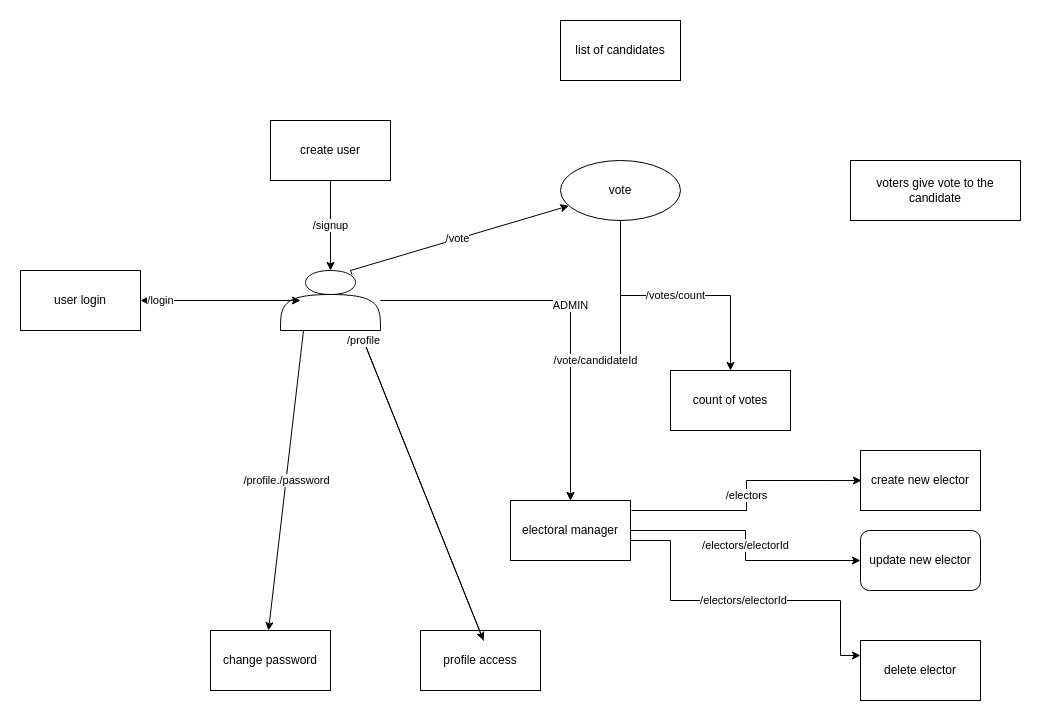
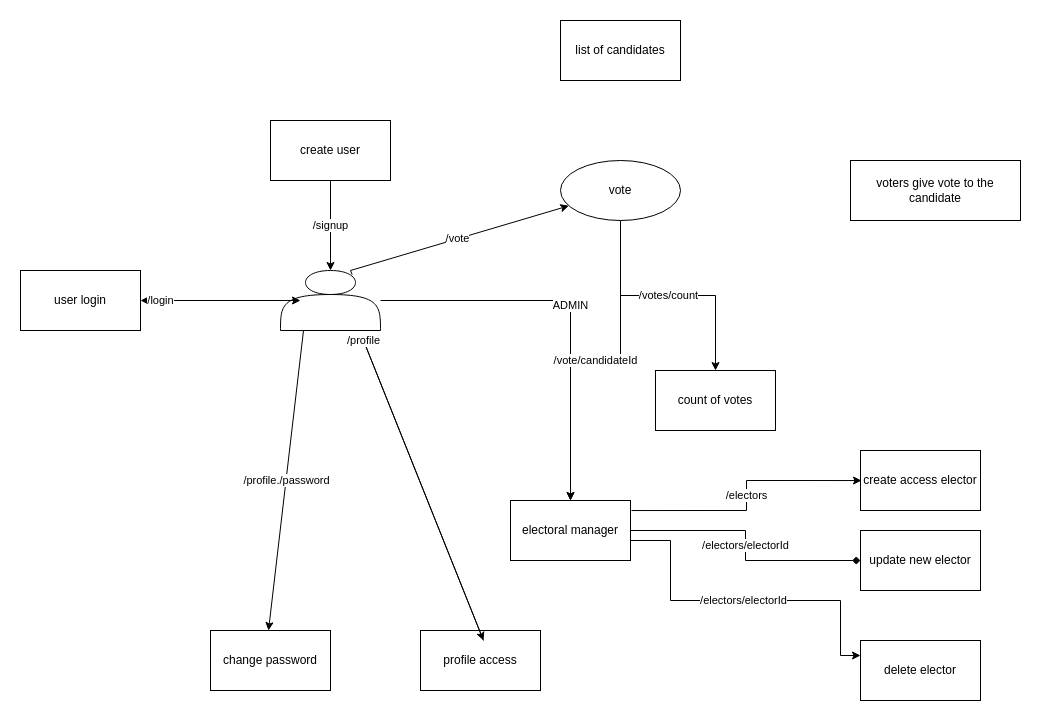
node "count of votes": moved (731, 401) -> (716, 401)
node "create new elector": label "create new elector" -> "create access elector"
edge "electoral manager" -> "update new elector": arrowhead classic -> diamond
node "update new elector": shape rounded rectangle -> rectangle
